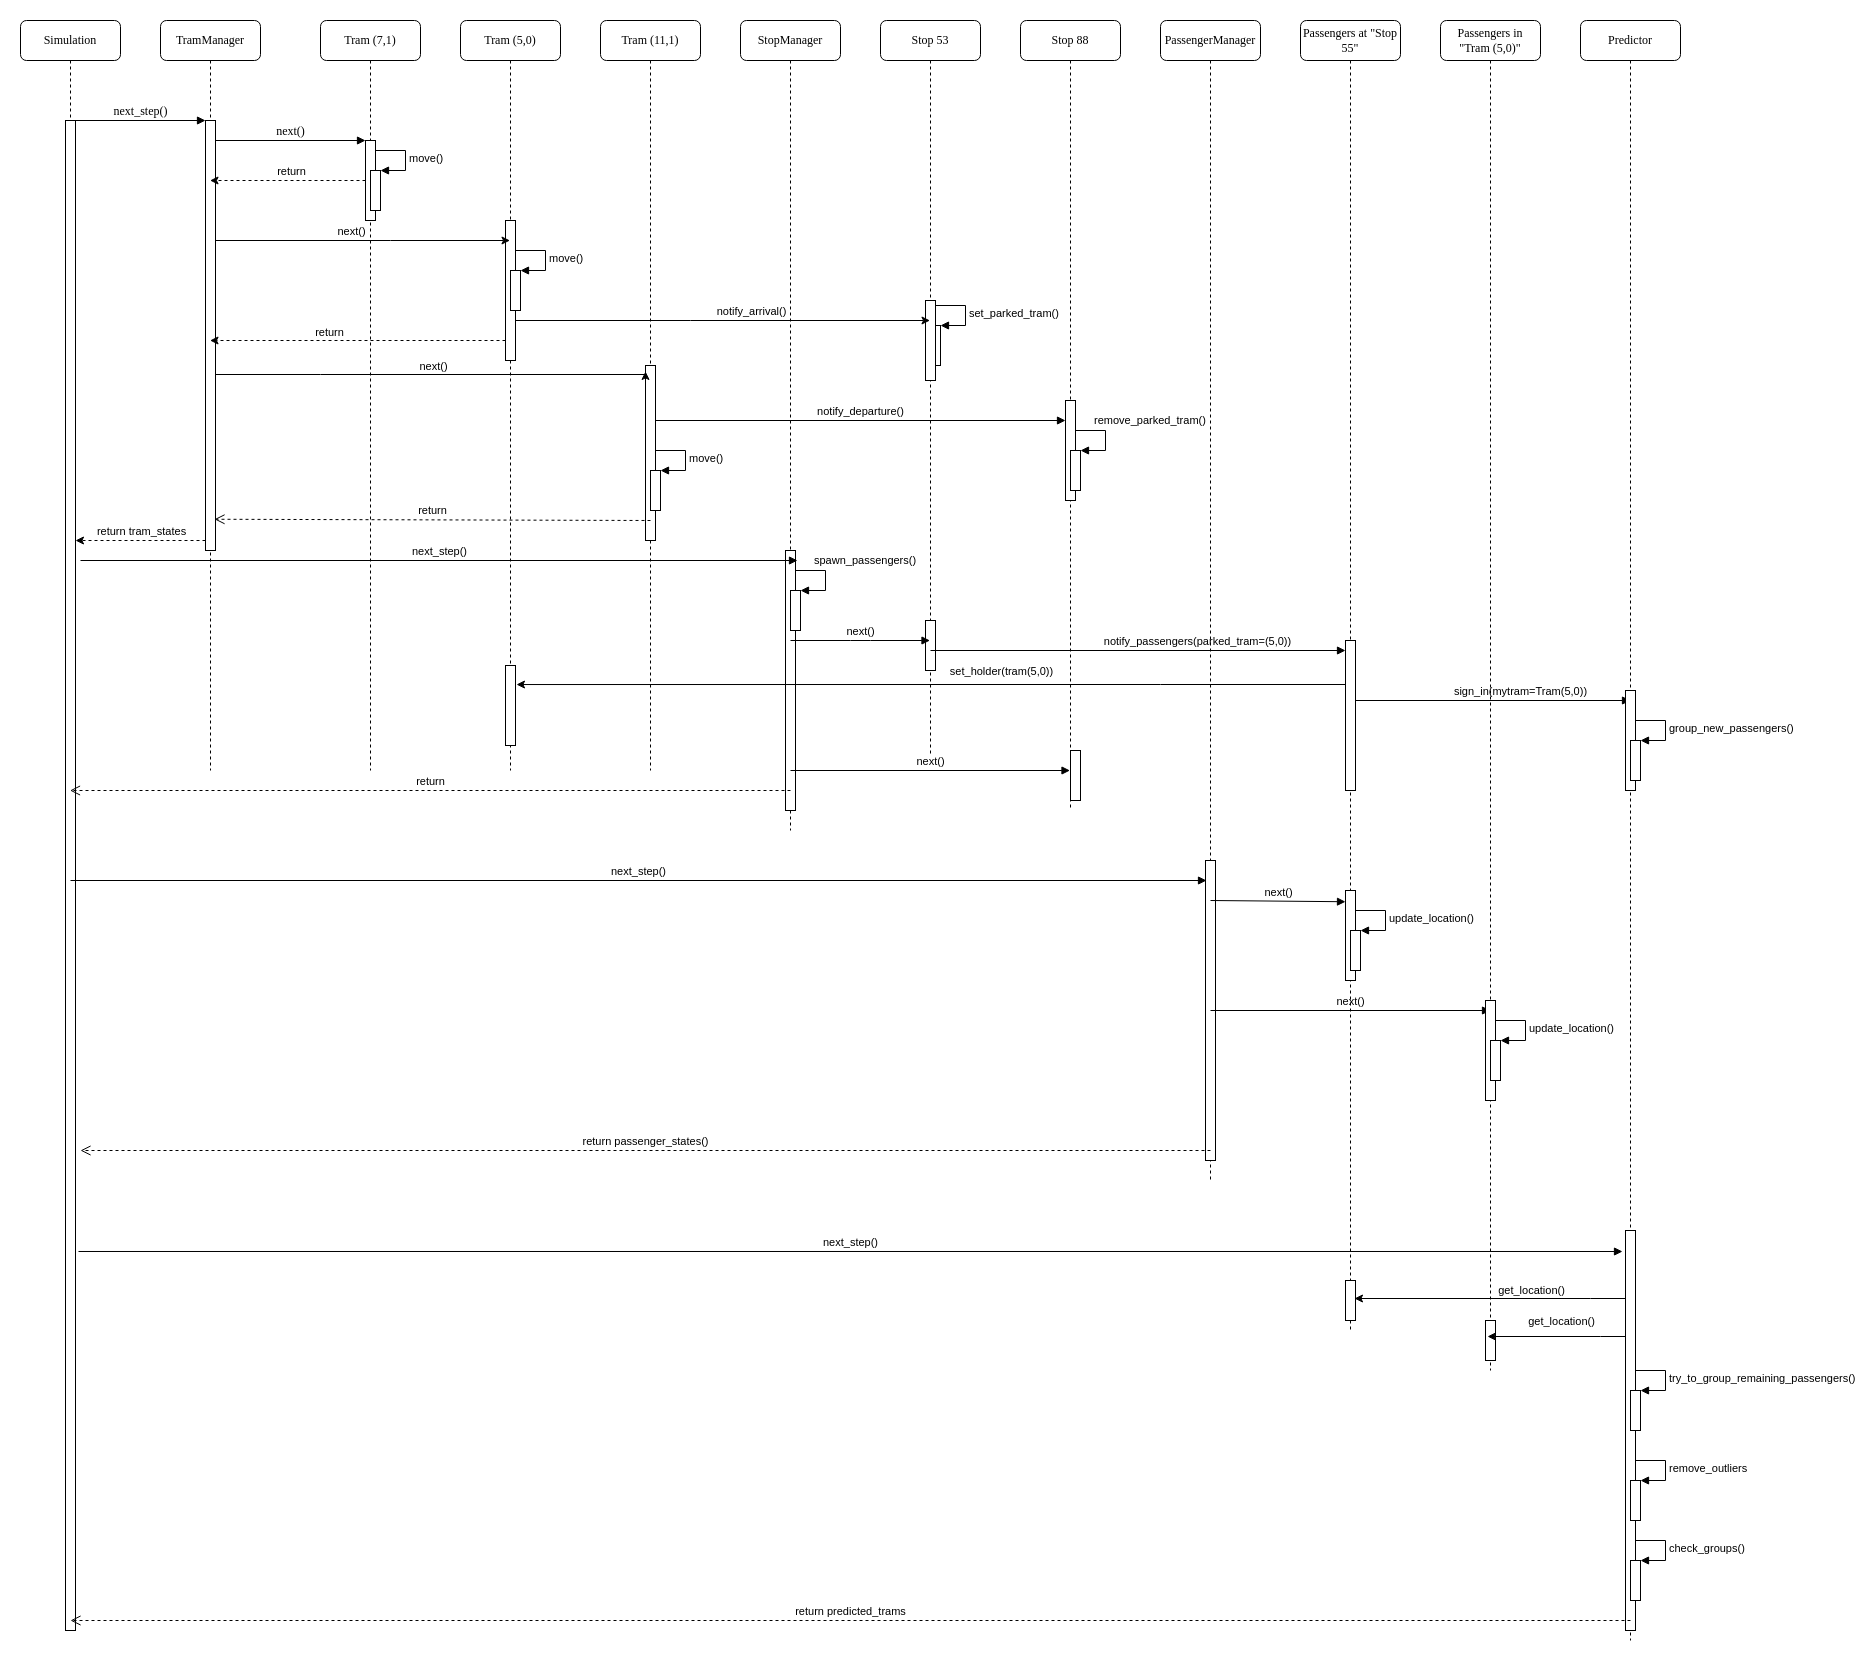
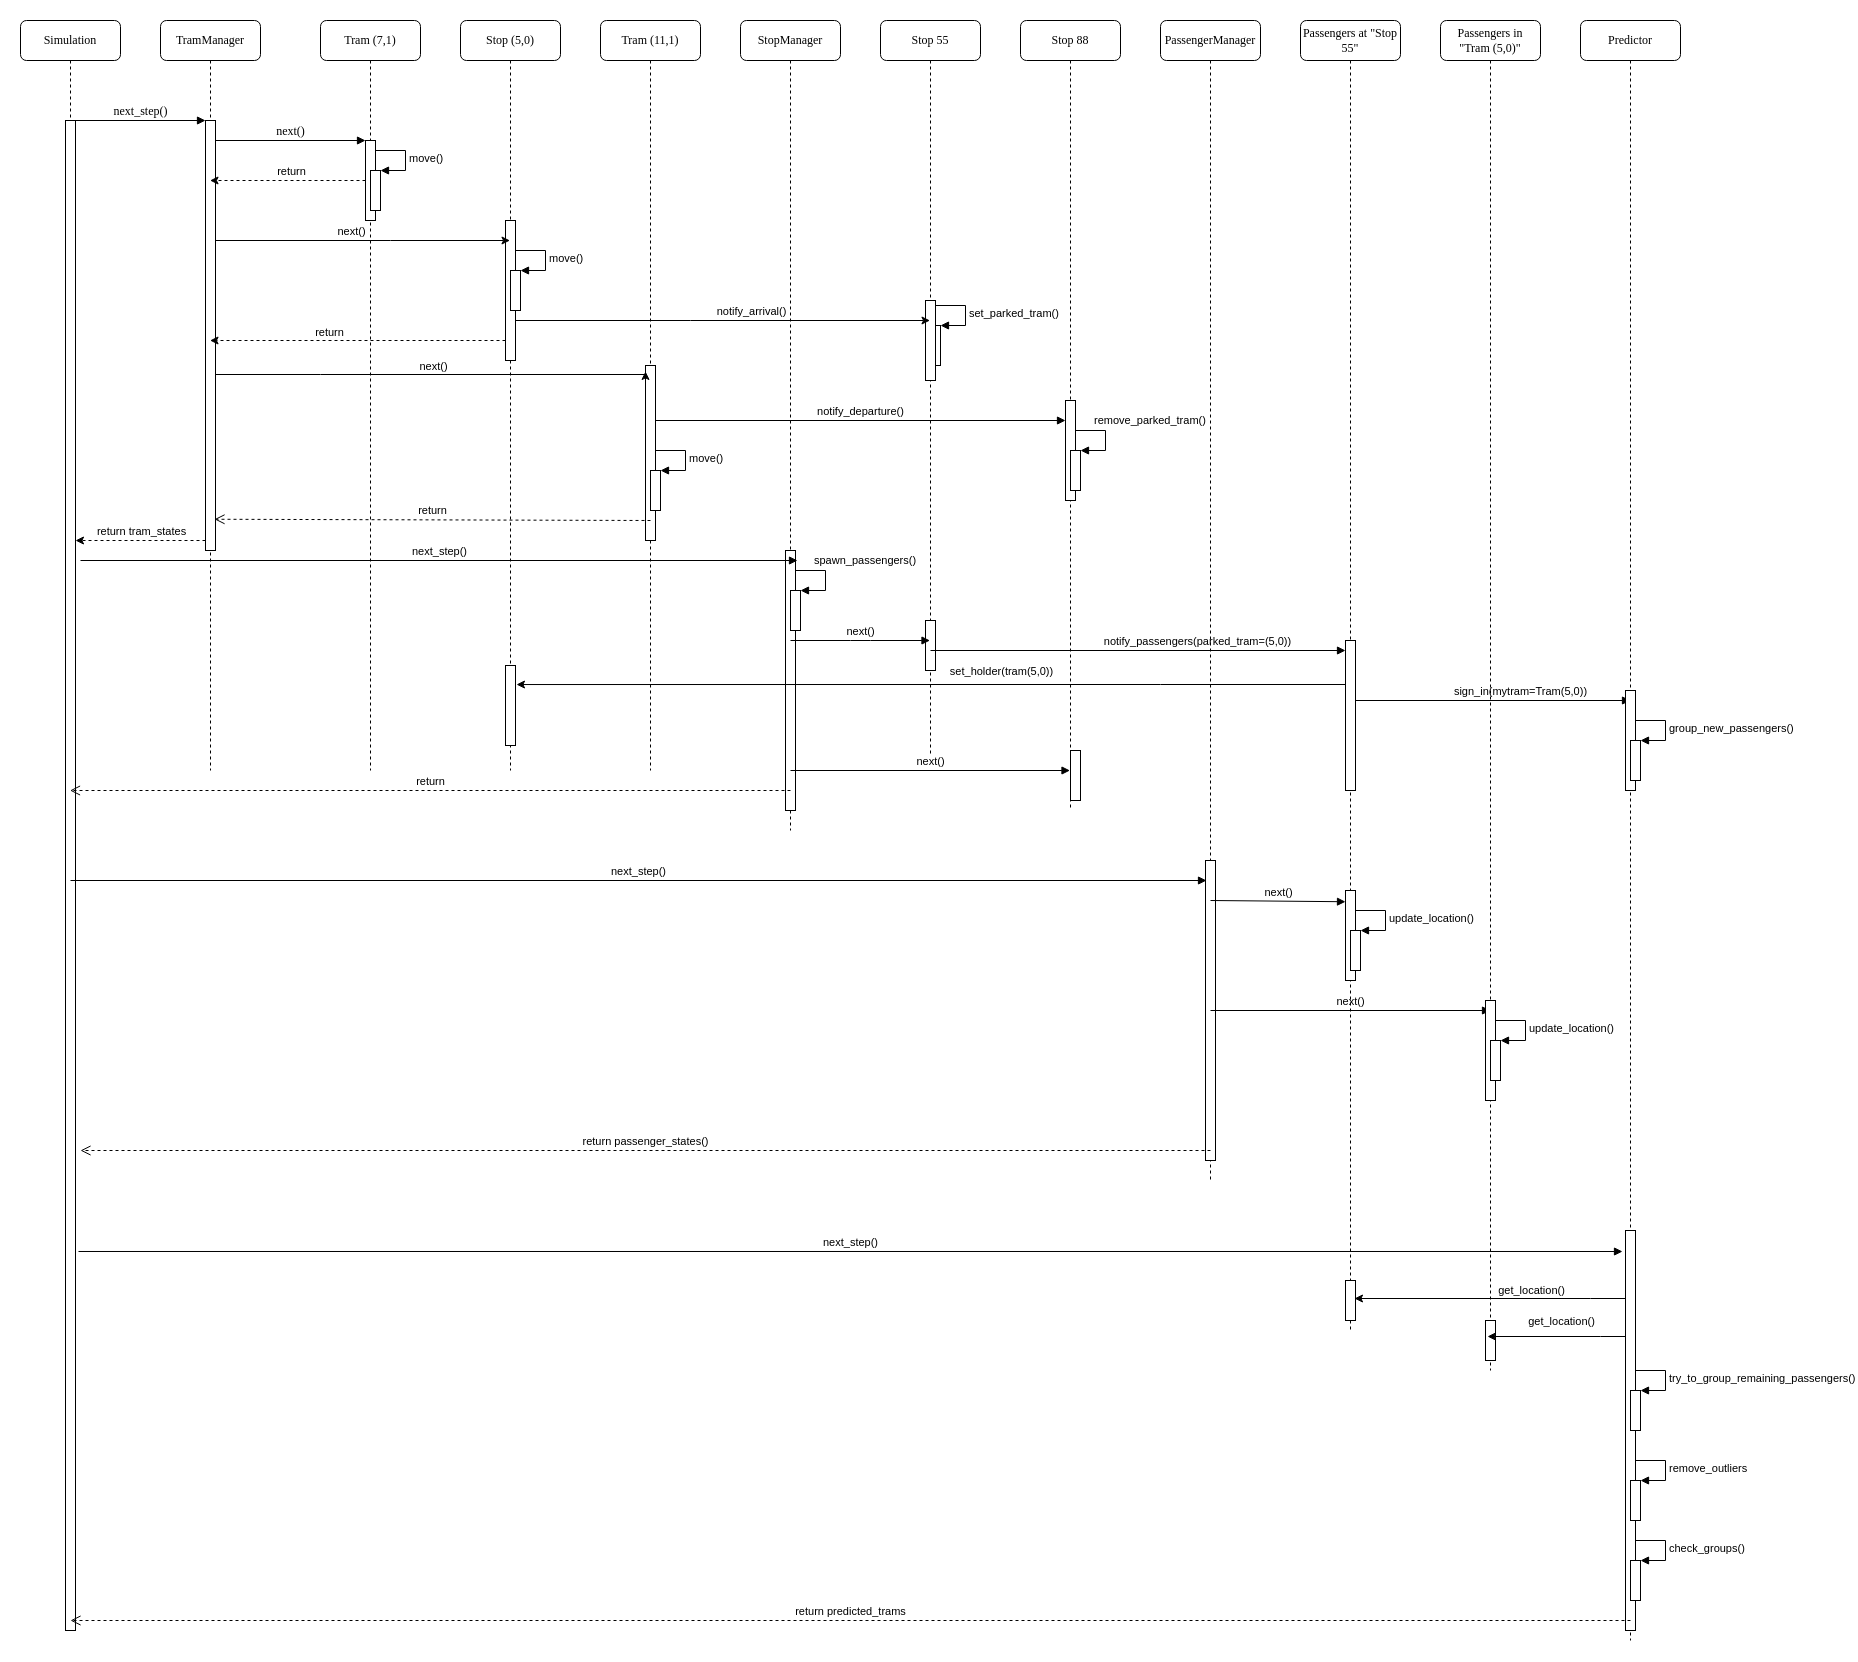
node "Tram (5,0)": label "Tram (5,0)" -> "Stop (5,0)"
node "Stop 53": label "Stop 53" -> "Stop 55"
